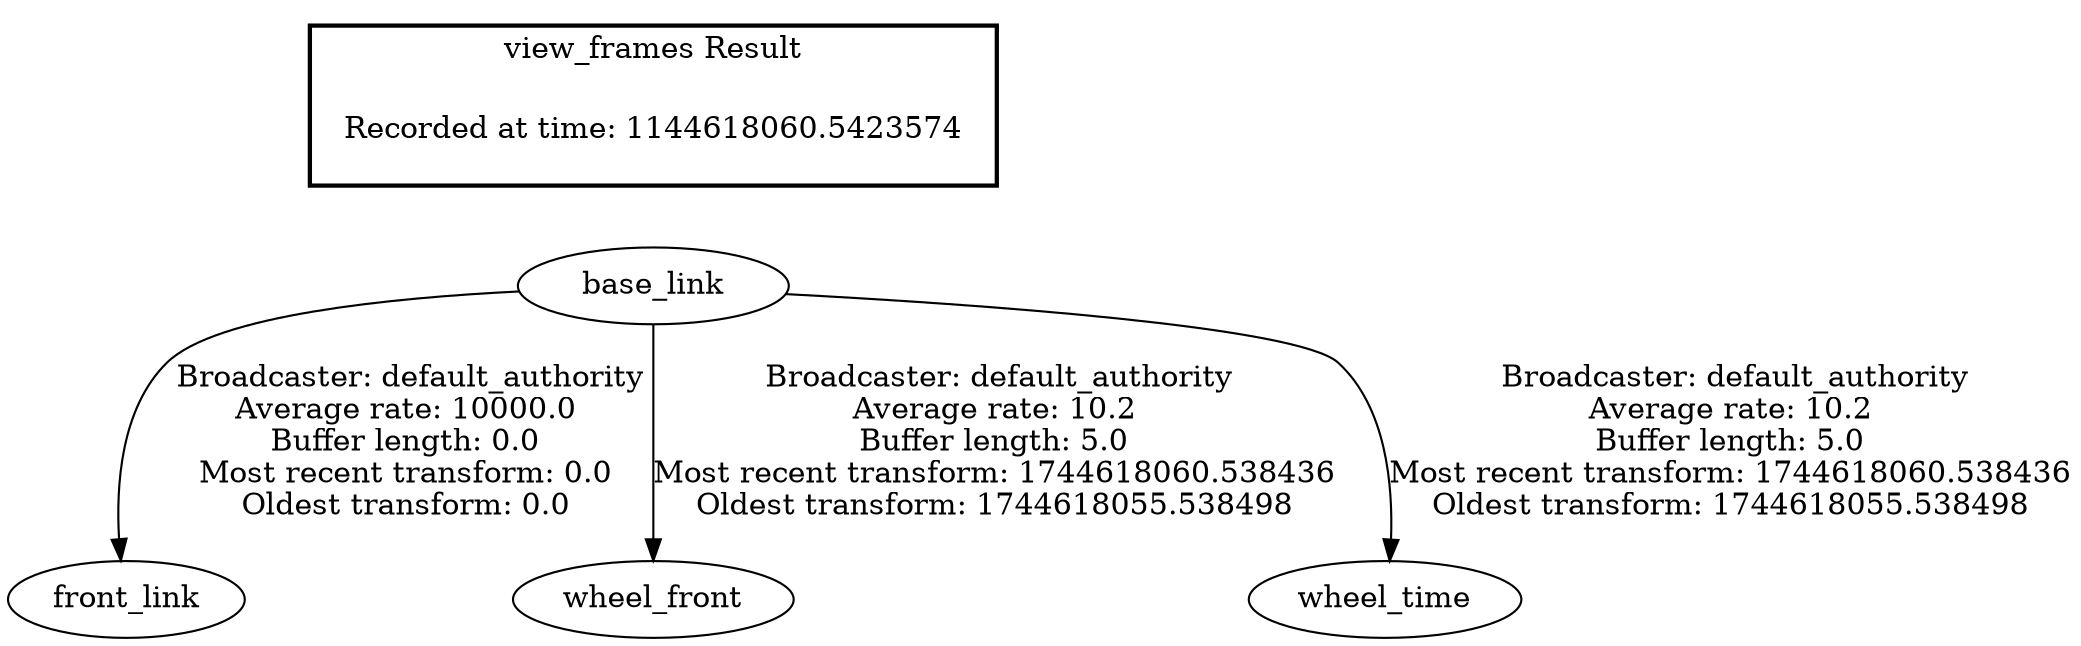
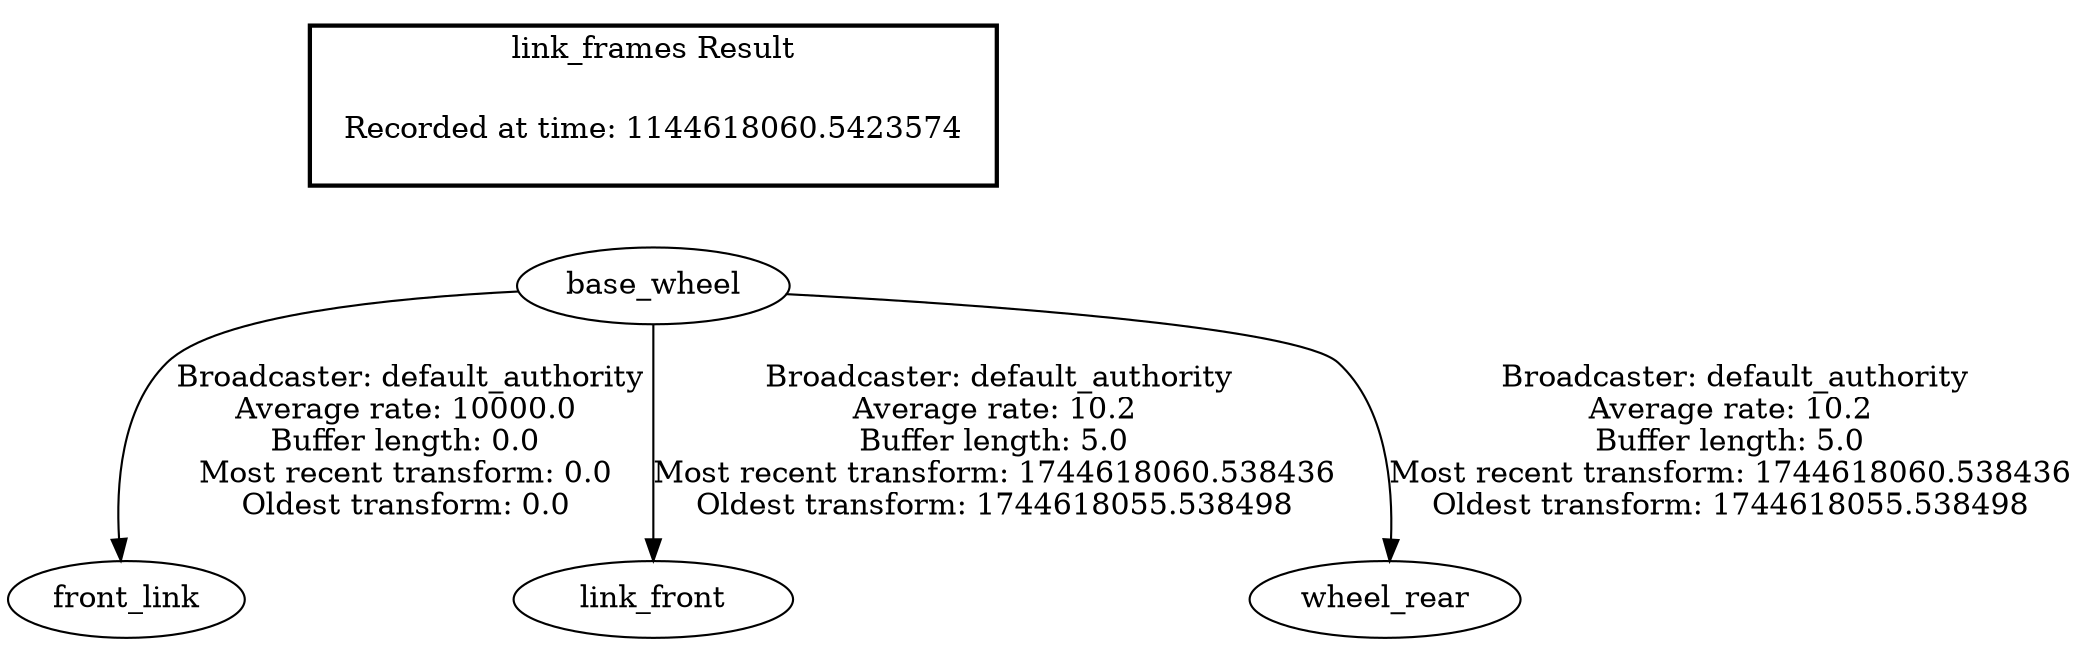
cluster "view_frames Result": label "view_frames Result" -> "link_frames Result"
node "base_link": label "base_link" -> "base_wheel"
node "wheel_front": label "wheel_front" -> "link_front"
node "wheel_time": label "wheel_time" -> "wheel_rear"
